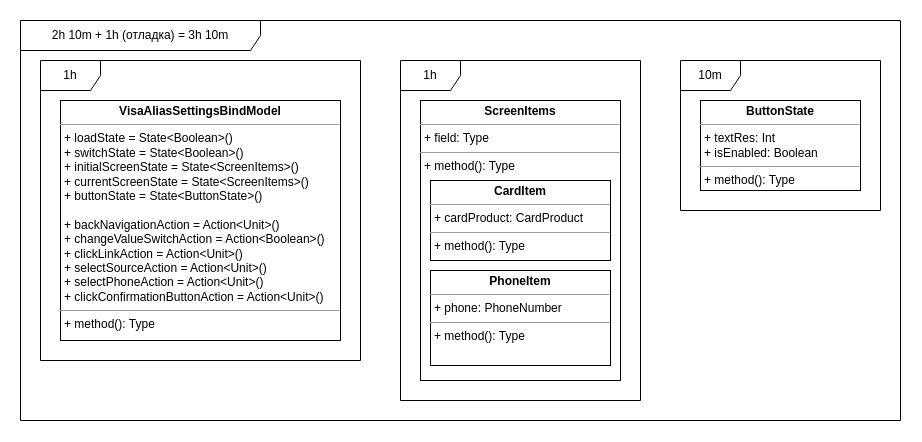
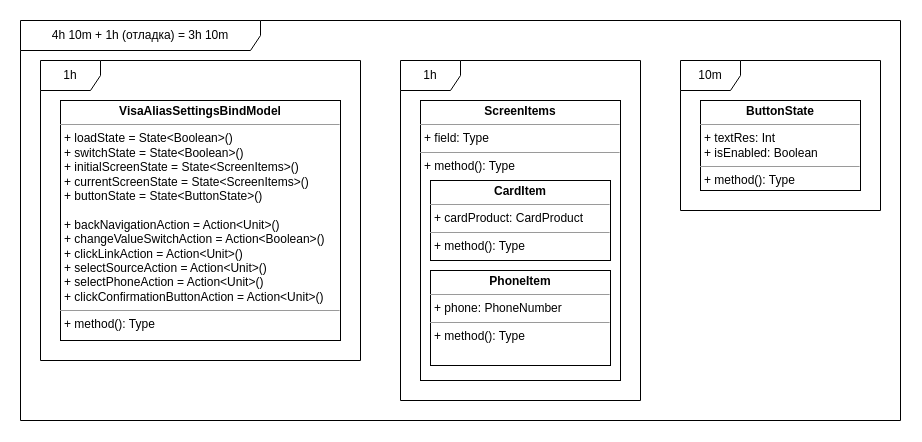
node "2h 10m + 1h (отладка) = 3h 10m": label "2h 10m + 1h (отладка) = 3h 10m" -> "4h 10m + 1h (отладка) = 3h 10m"
